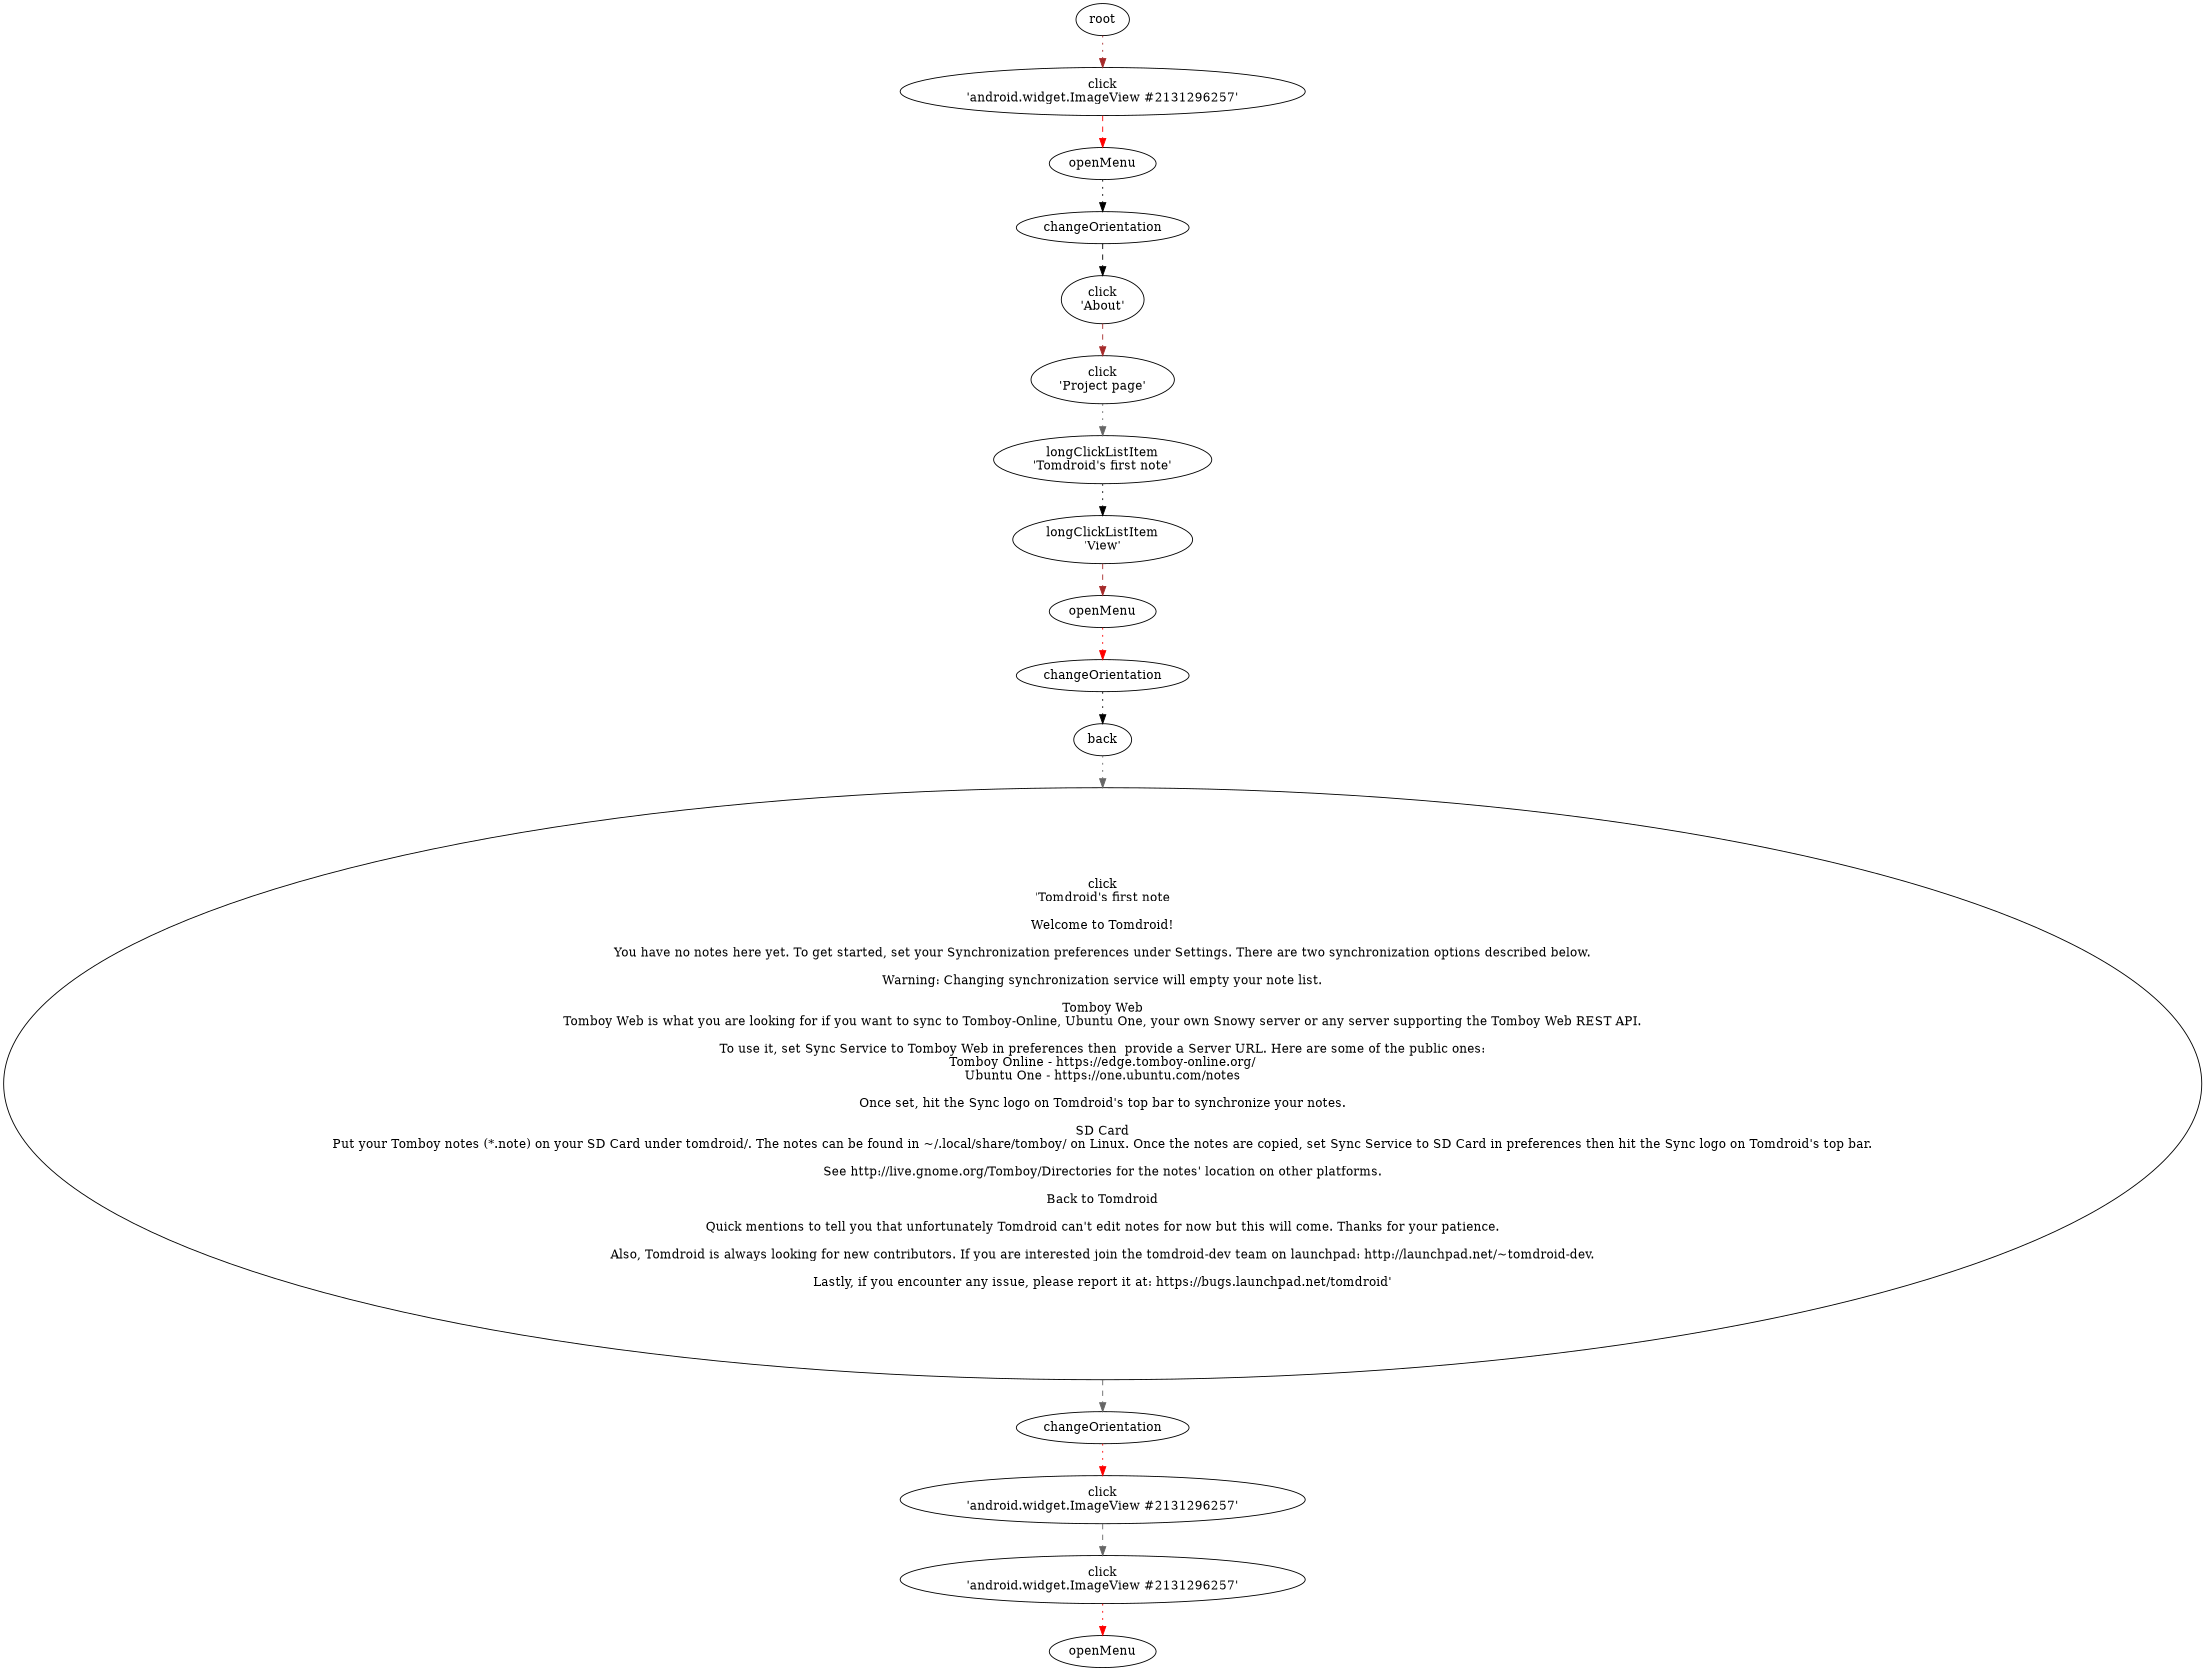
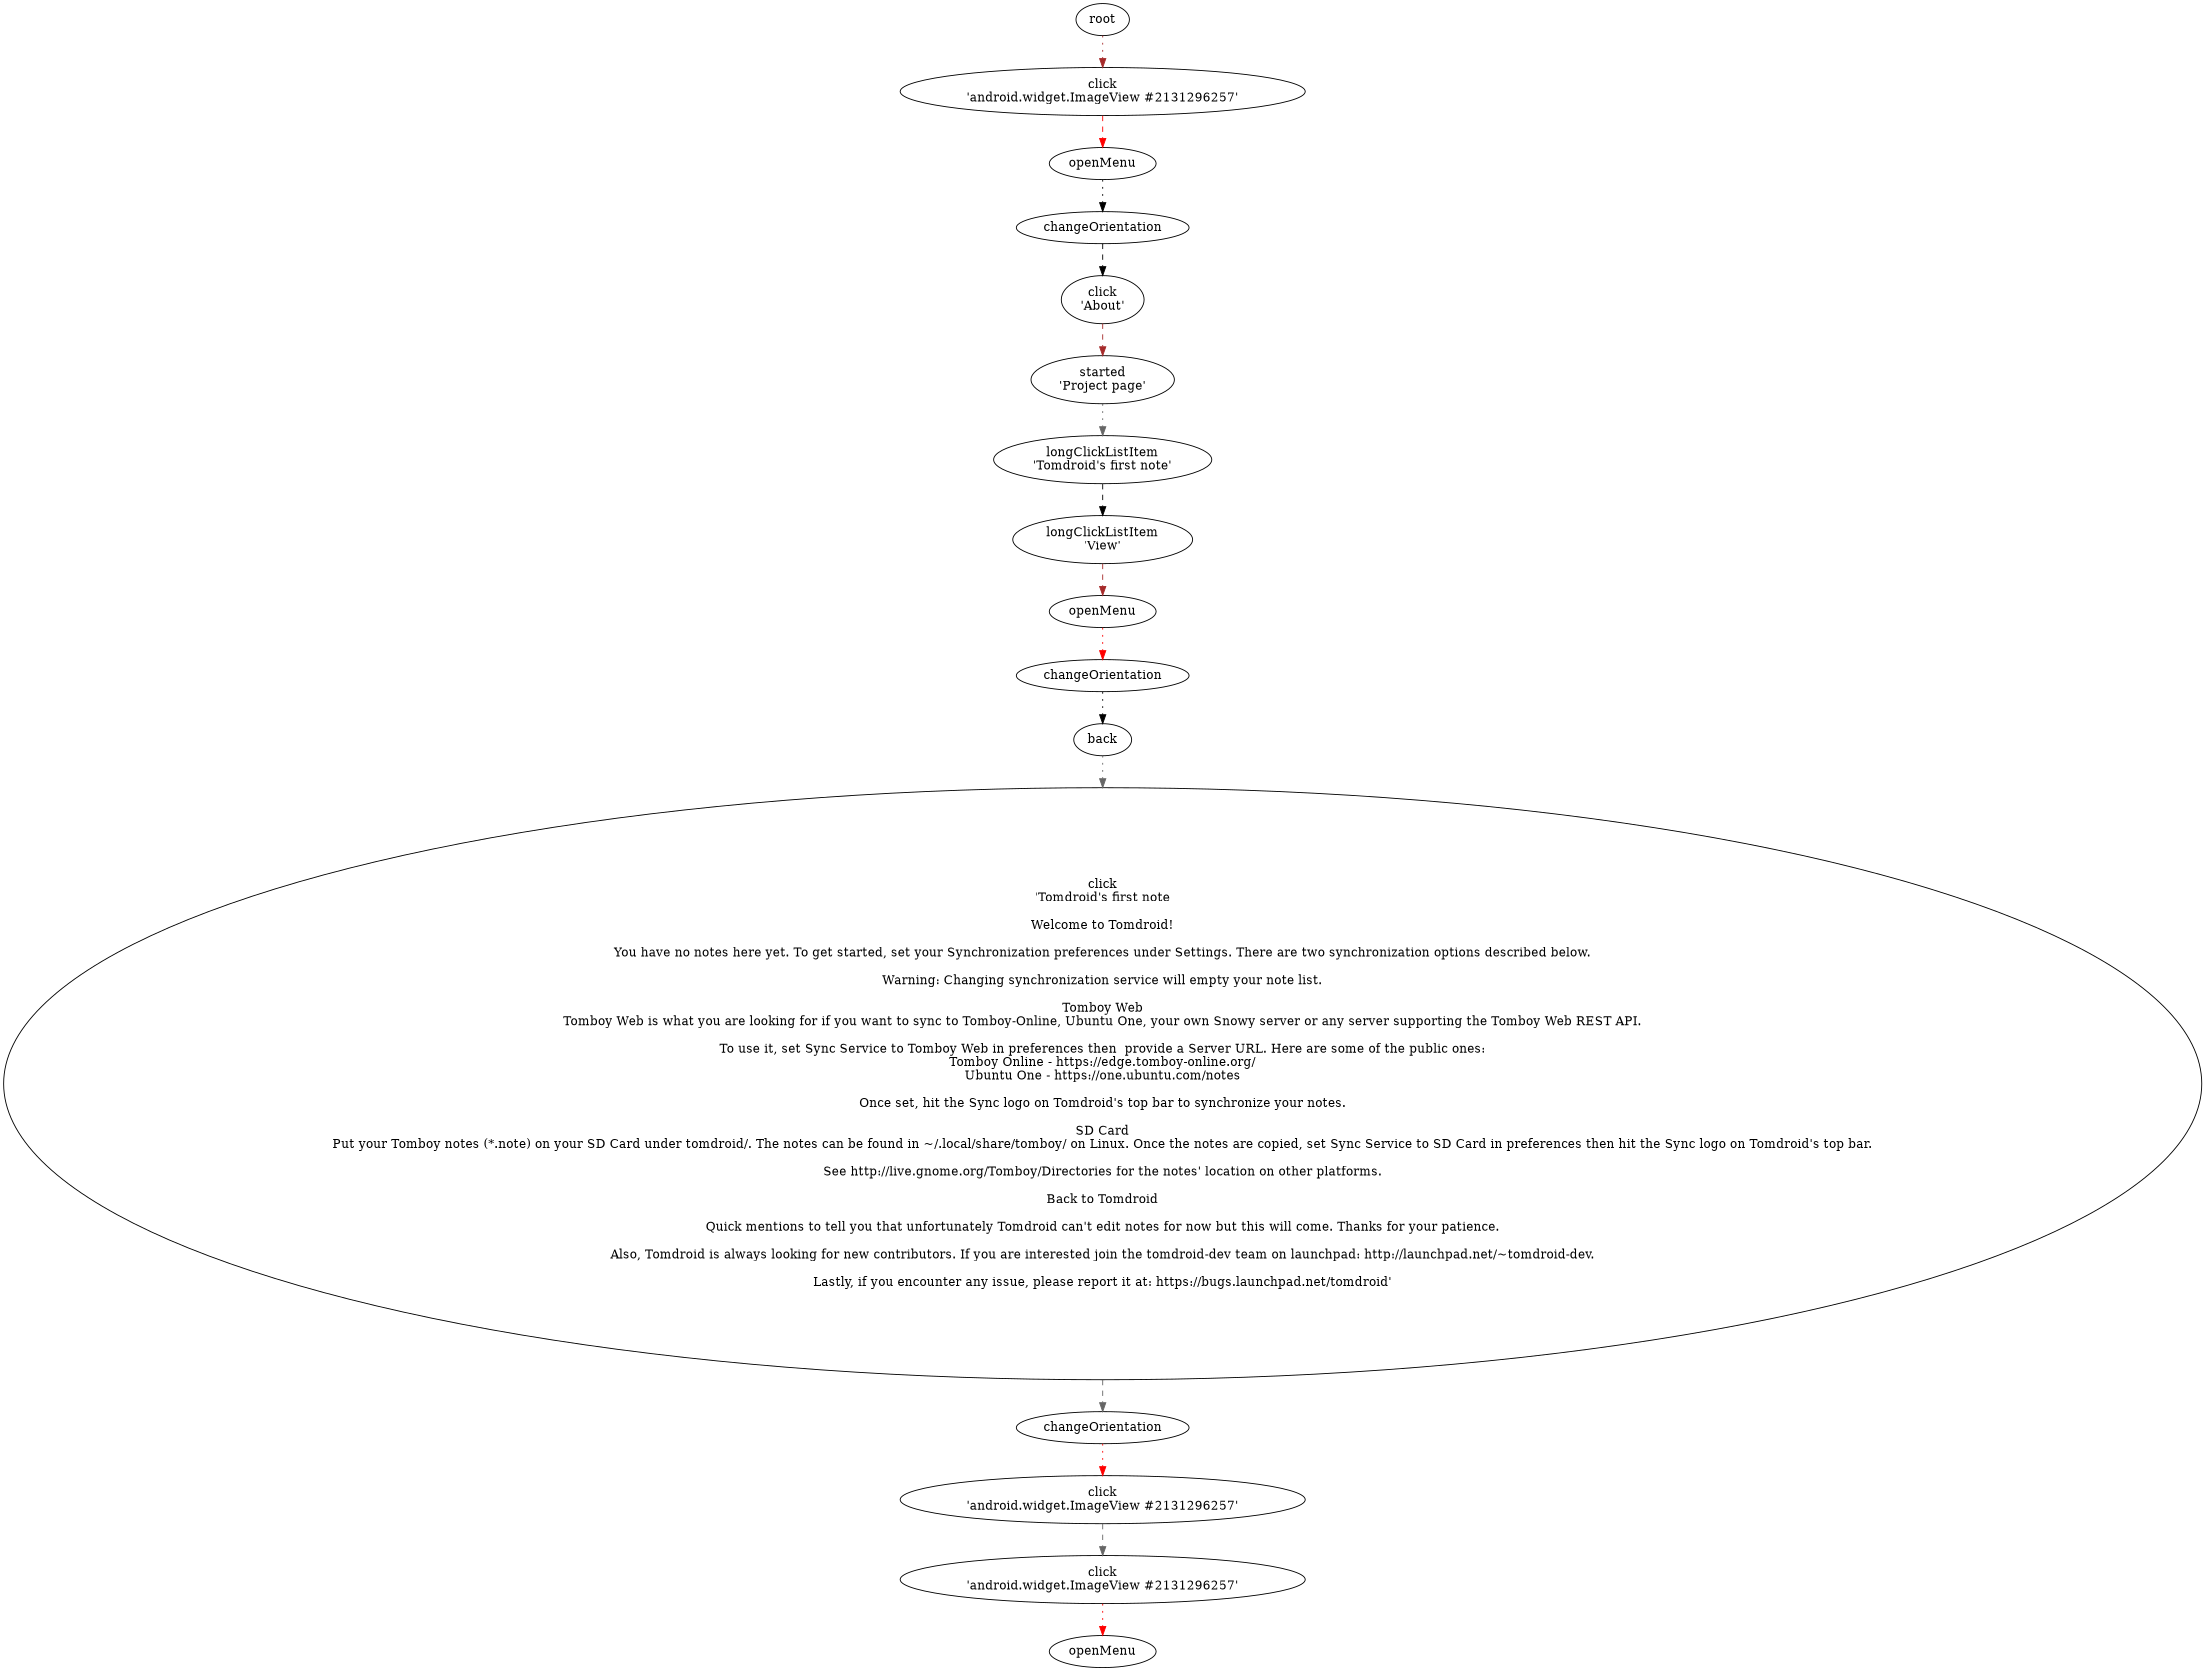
node "click 'Project page'": label "click 'Project page'" -> "started 'Project page'"
edge "longClickListItem 'Tomdroid's first note'" -> "longClickListItem 'View'": style dotted -> dashed
